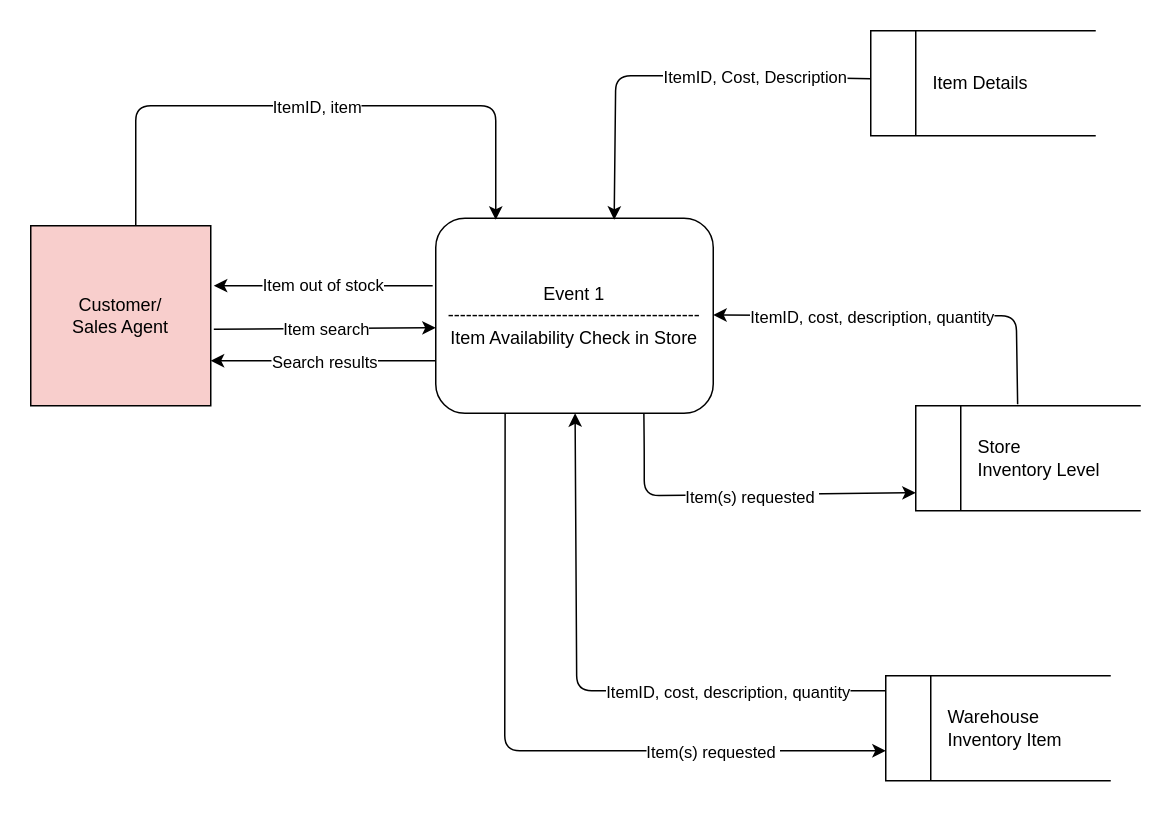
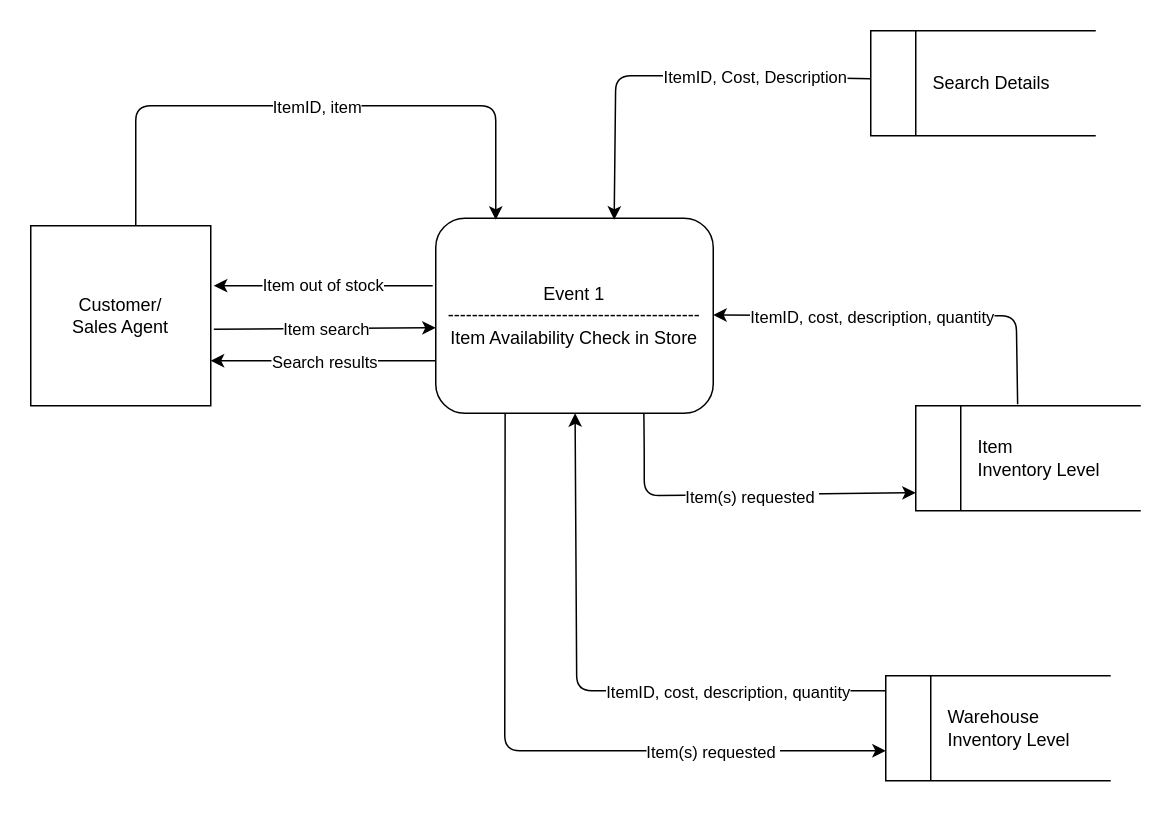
node "Item Details": label "Item Details" -> "Search Details"
node "Customer/ Sales Agent": fillcolor #f8cecc -> #ffffff
node "Store Inventory Level": label "Store Inventory Level" -> "Item Inventory Level"
node "Warehouse Inventory Item": label "Warehouse Inventory Item" -> "Warehouse Inventory Level"
